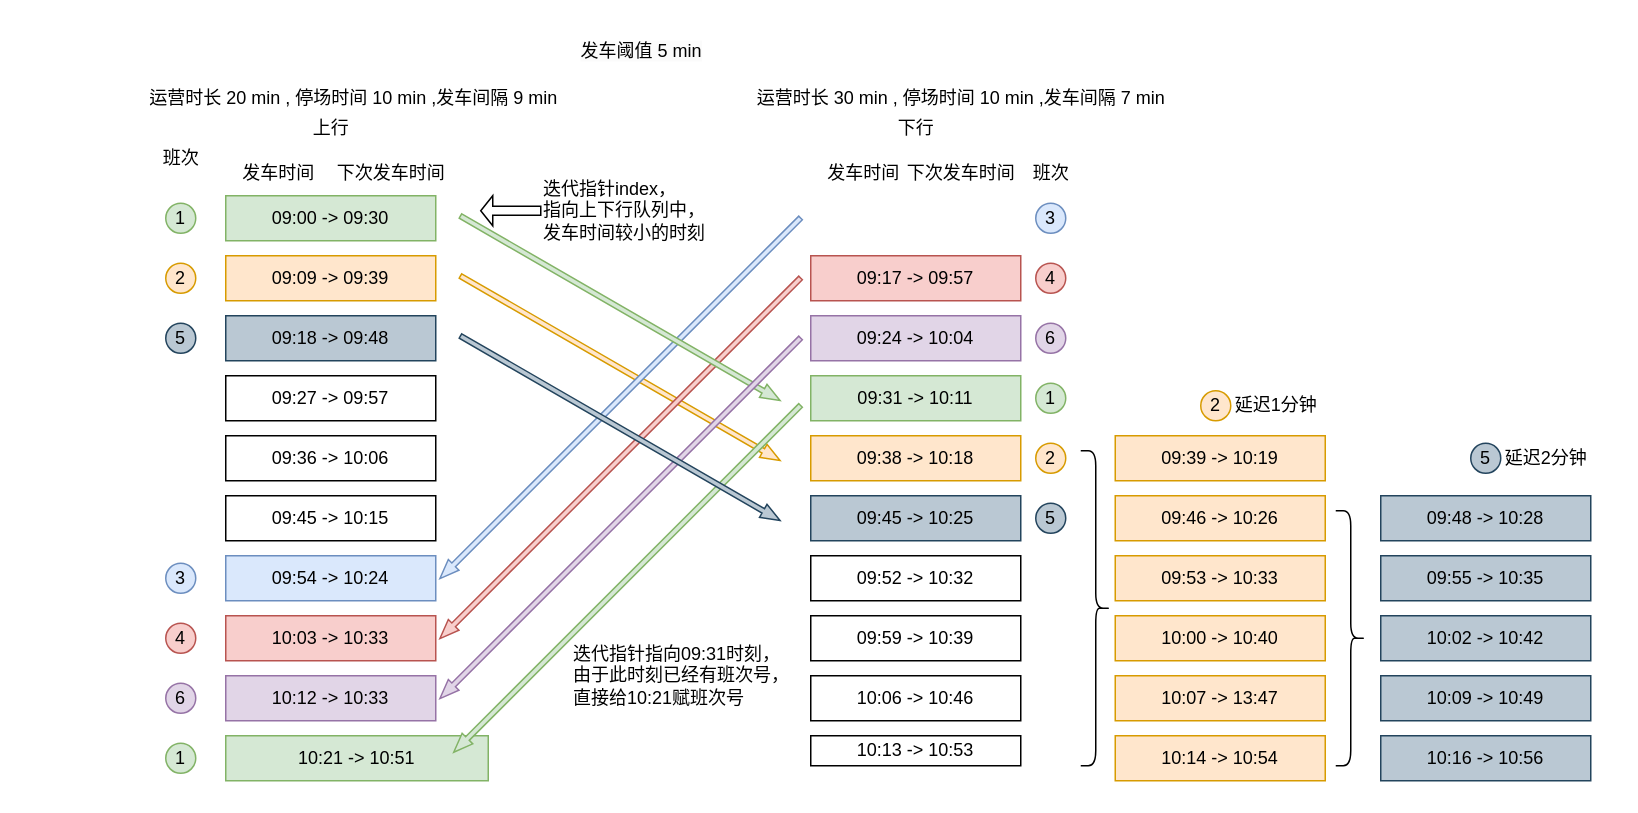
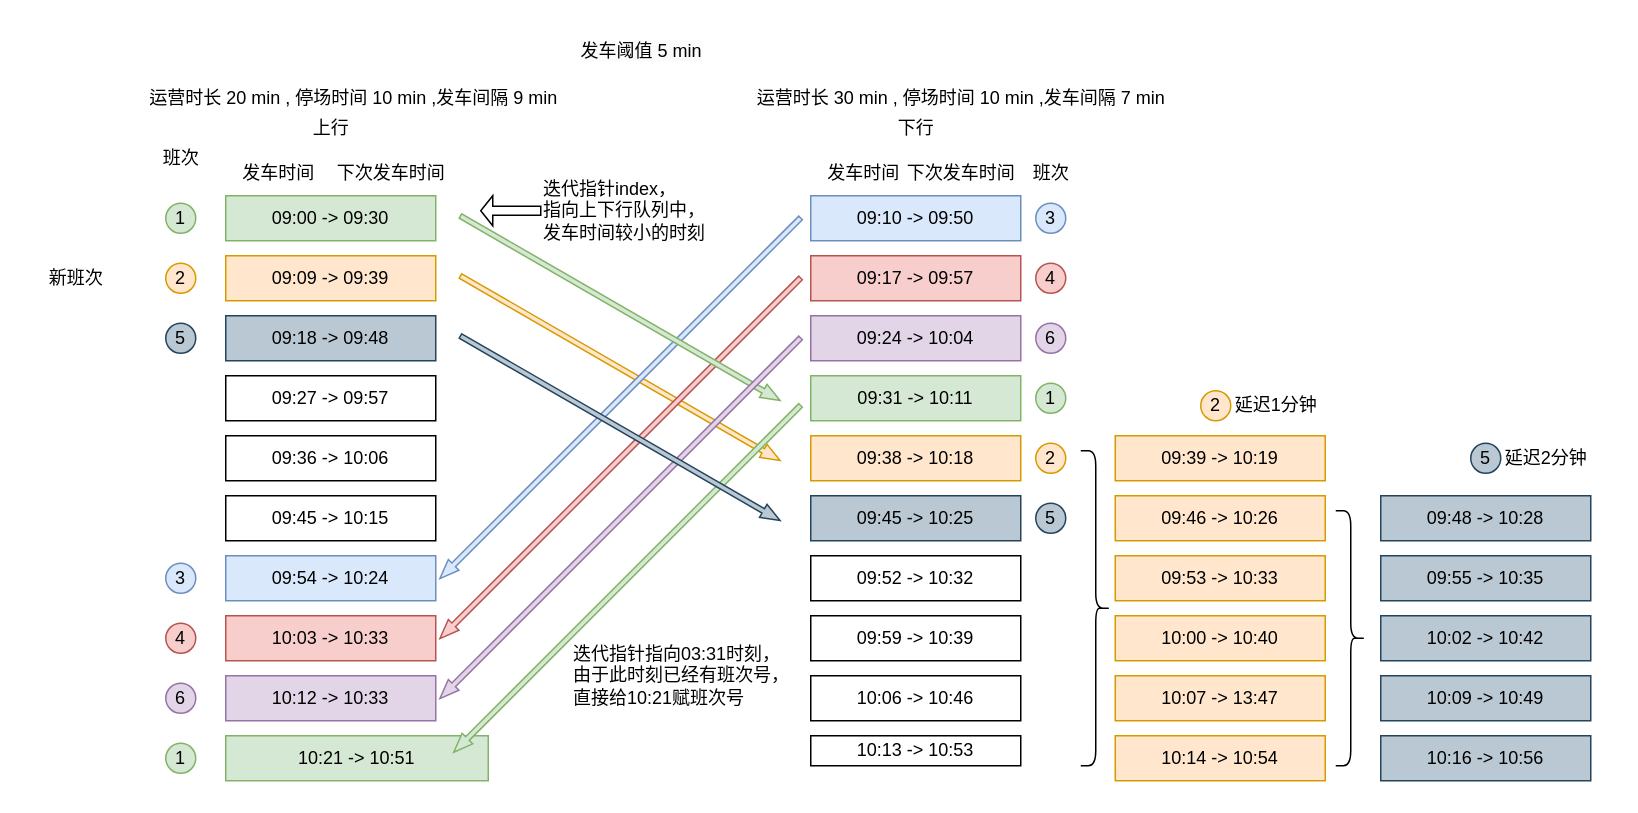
node "09:10 -> 09:50": added
node "新班次": added
node "迭代指针指向09:31时刻， 由于此时刻已经有班次号， 直接给10:21赋班次号": label "迭代指针指向09:31时刻， 由于此时刻已经有班次号， 直接给10:21赋班次号" -> "迭代指针指向03:31时刻， 由于此时刻已经有班次号， 直接给10:21赋班次号"
